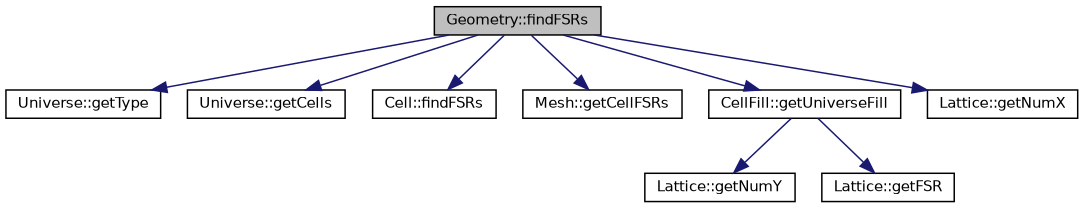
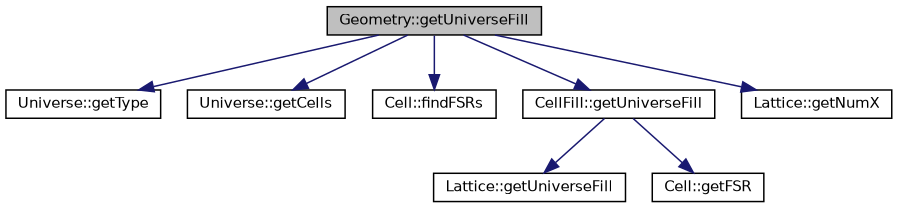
node "Geometry::findFSRs": label "Geometry::findFSRs" -> "Geometry::getUniverseFill"
node "Mesh::getCellFSRs": removed
node "Lattice::getNumY": label "Lattice::getNumY" -> "Lattice::getUniverseFill"
node "Lattice::getFSR": label "Lattice::getFSR" -> "Cell::getFSR"
